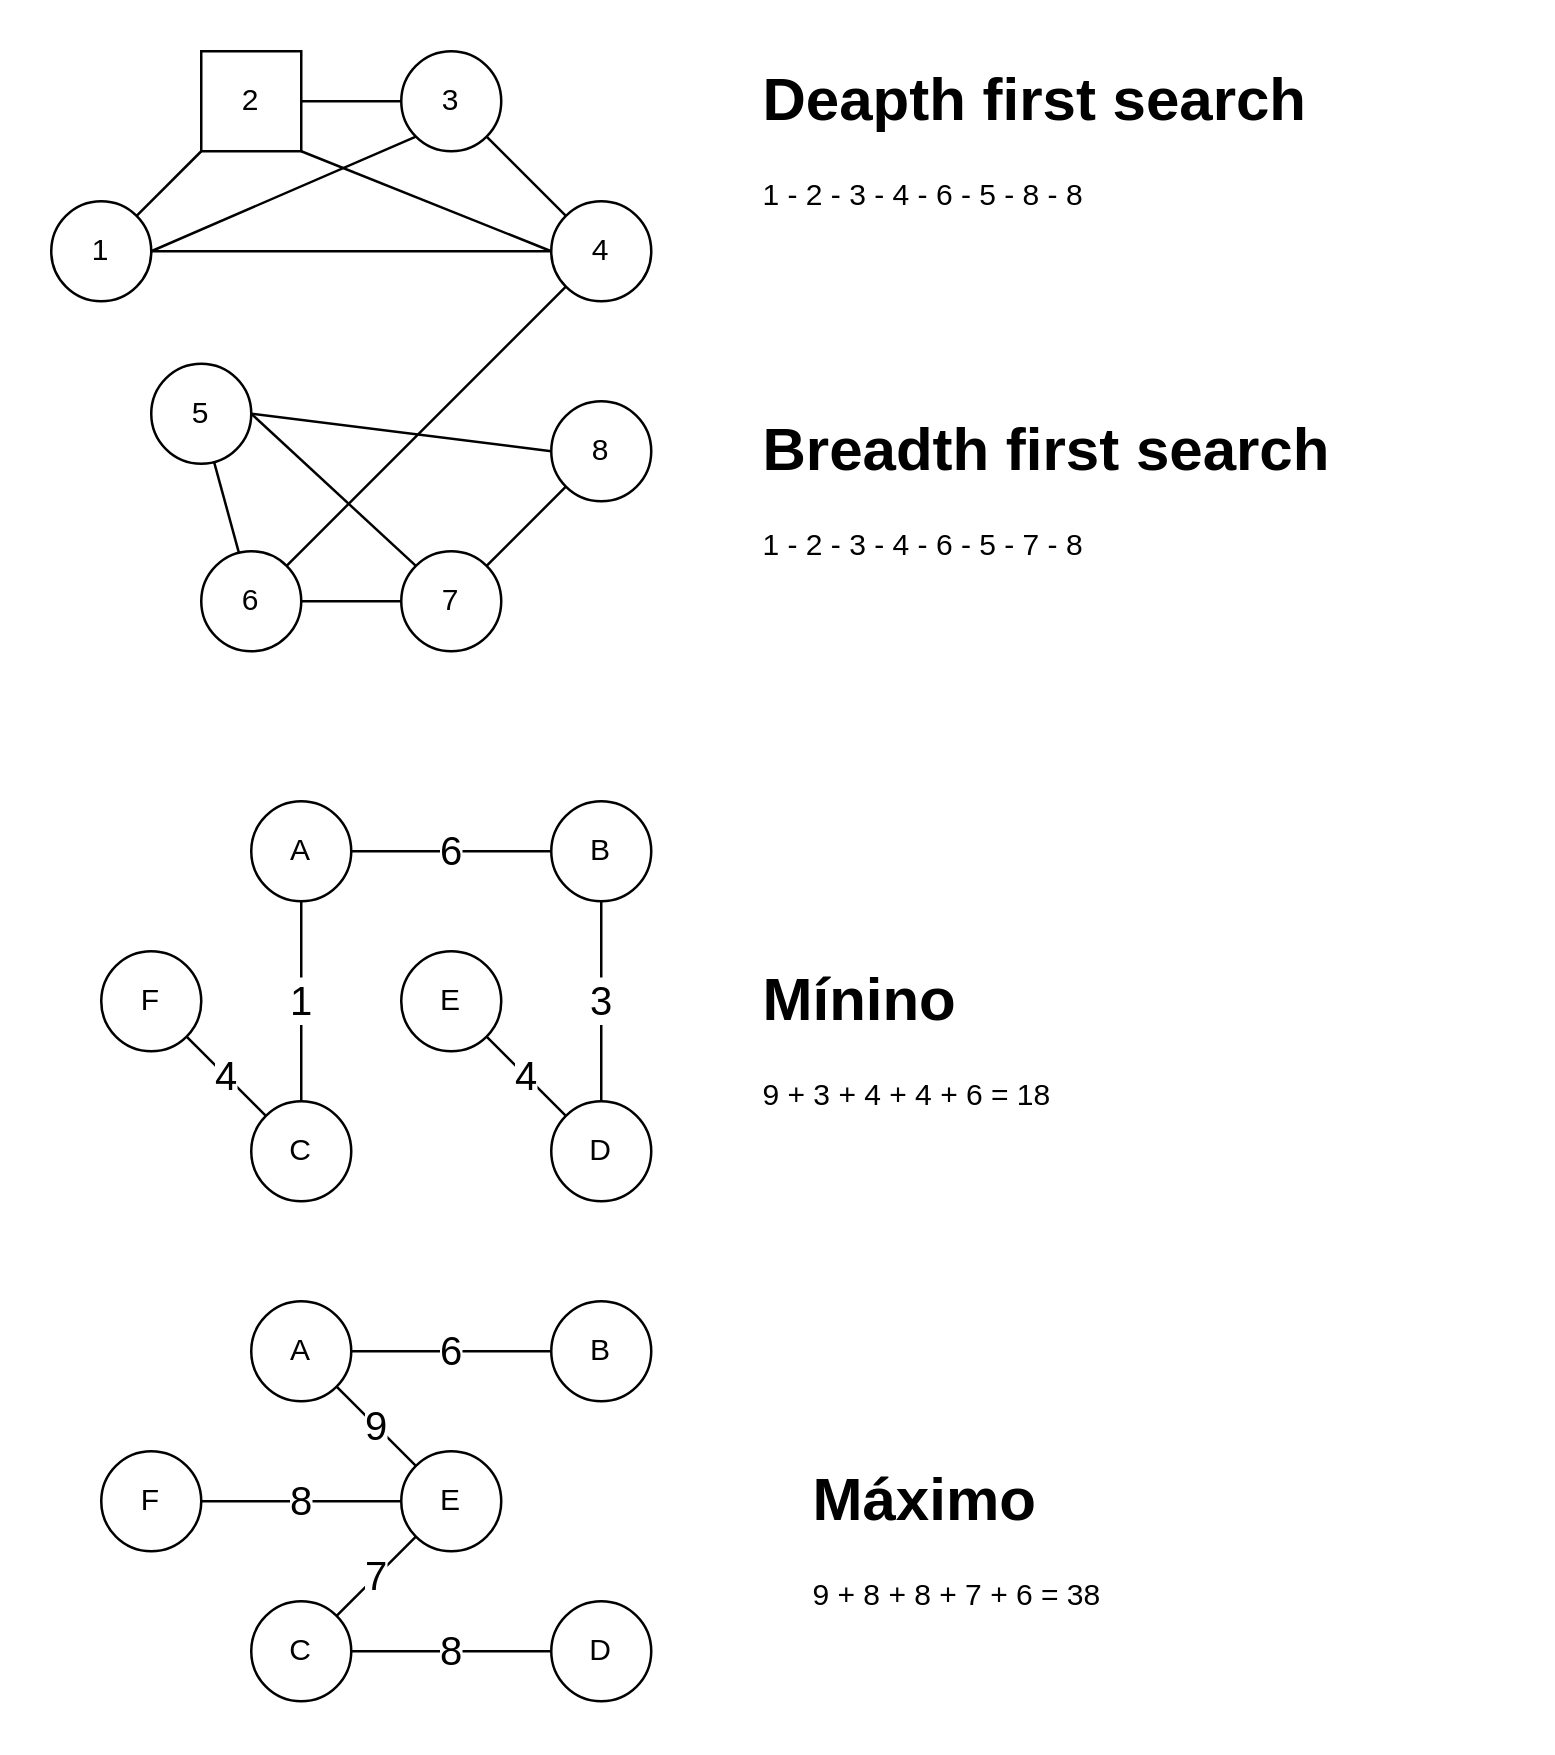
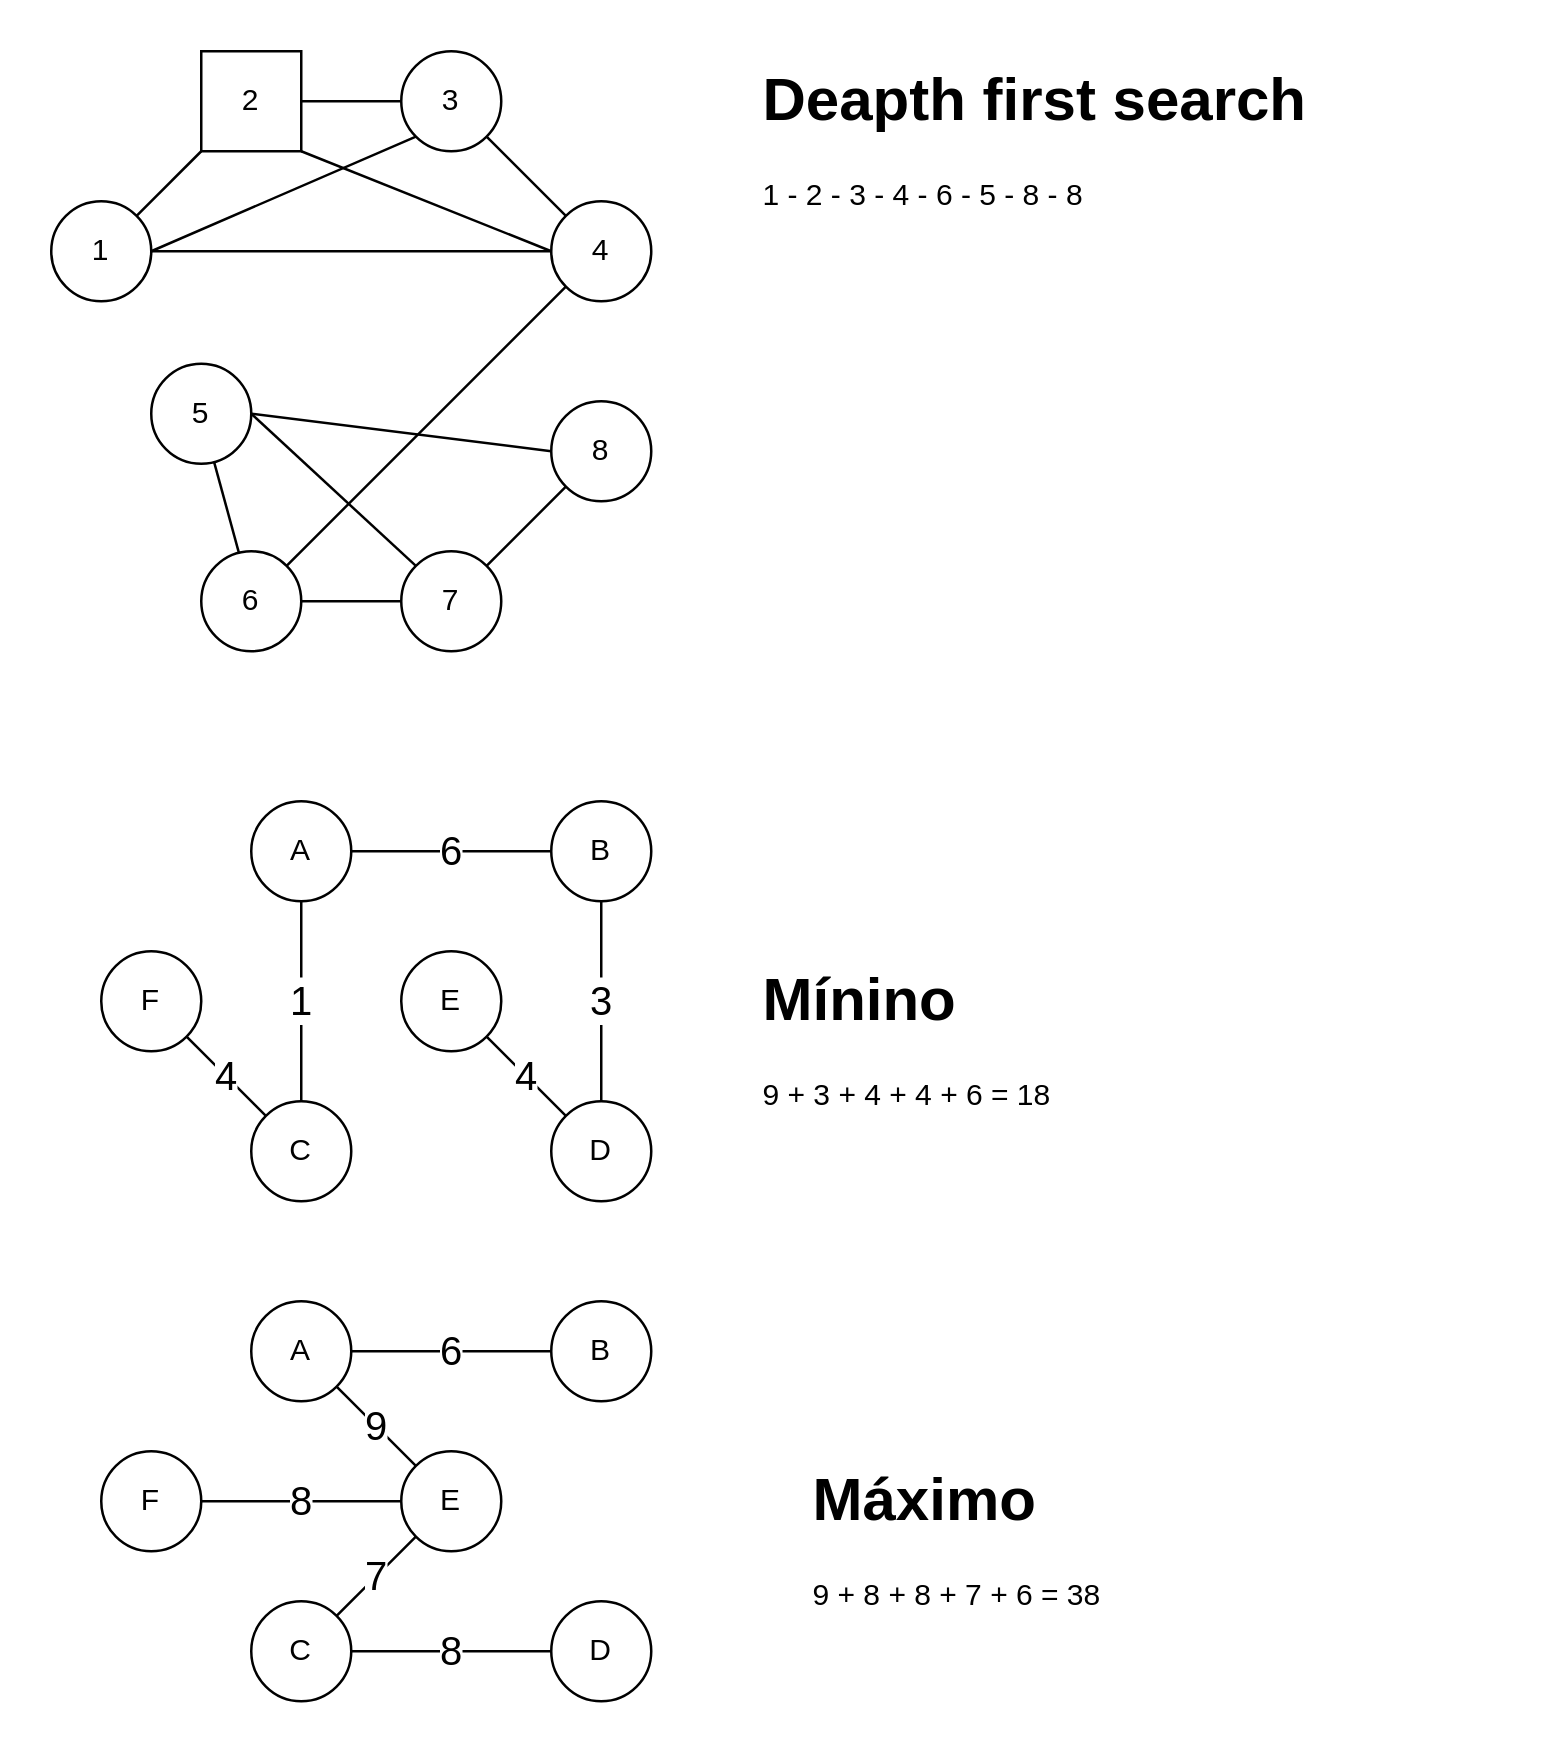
node "Breadth first search1 - 2 - 3 - 4 - 6 - 5 - 7 - 8": removed
